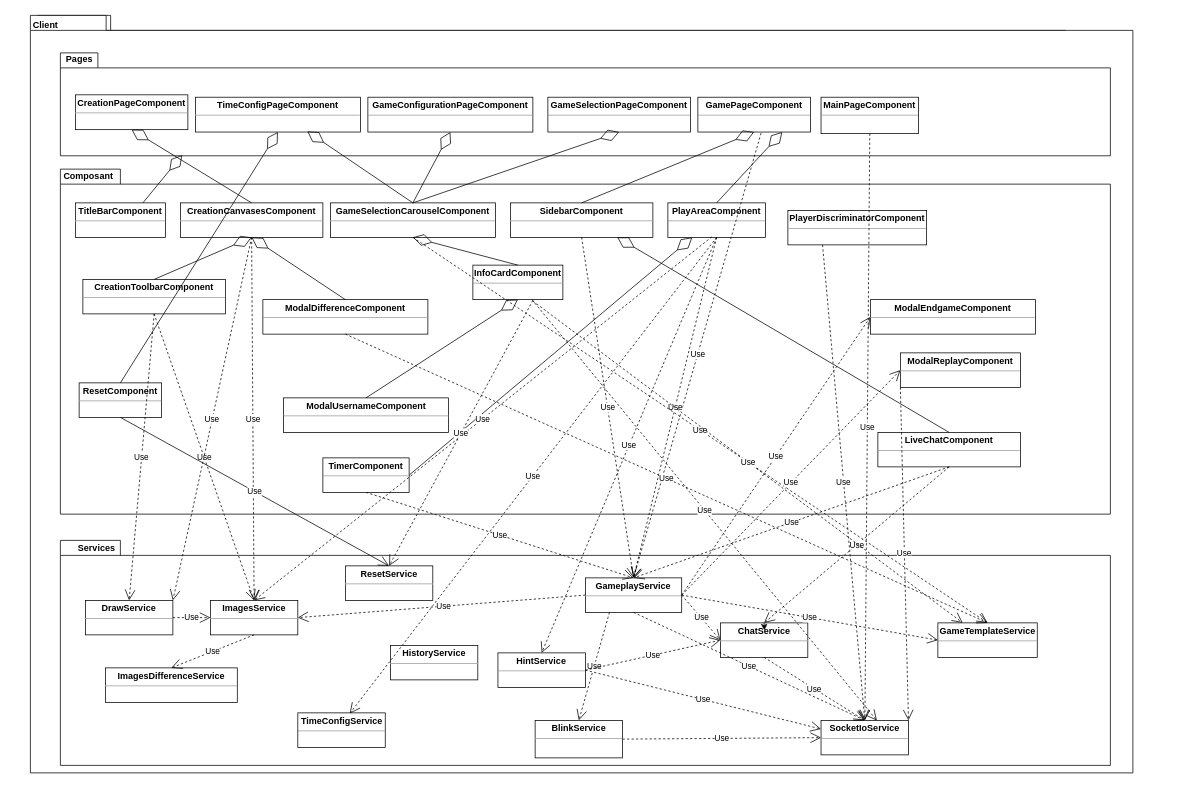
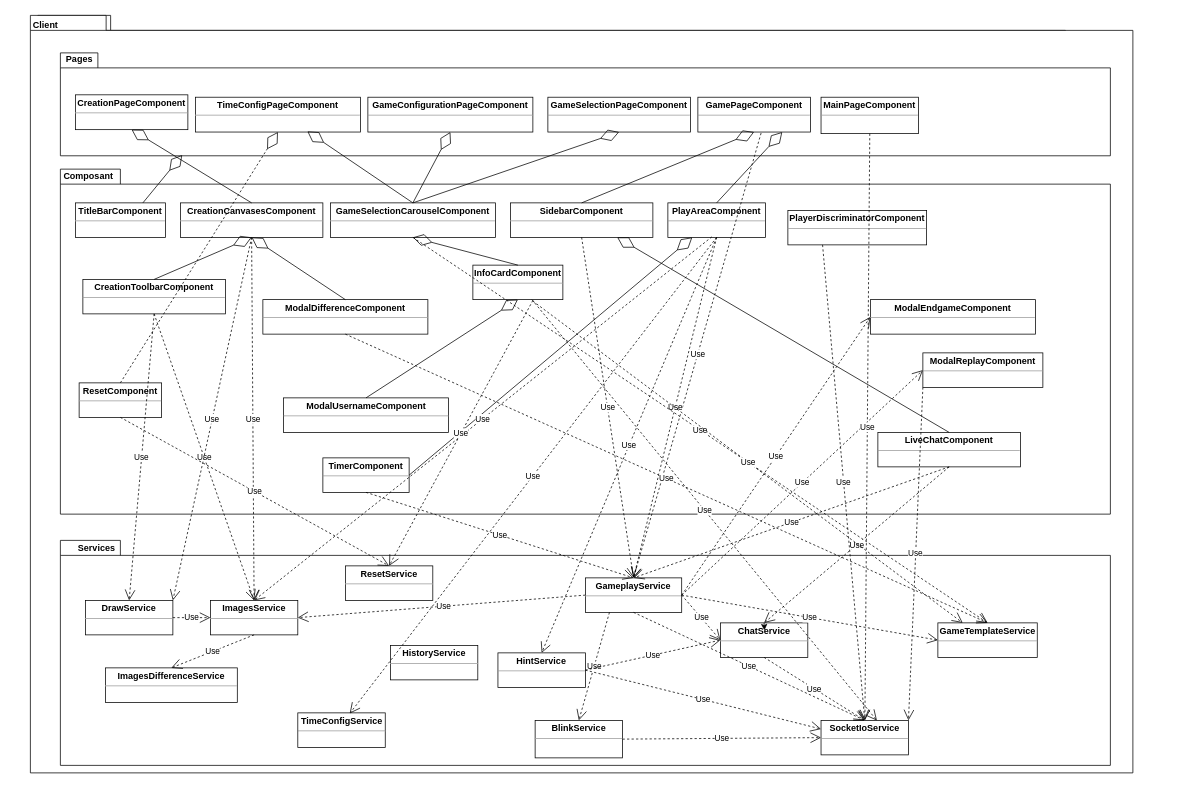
edge "ResetComponent" -> "TimeConfigPageComponent": style solid -> dashed
node "ModalReplayComponent": moved (960, 370) -> (983, 370)
edge "ResetComponent" -> "ResetService": style solid -> dashed
